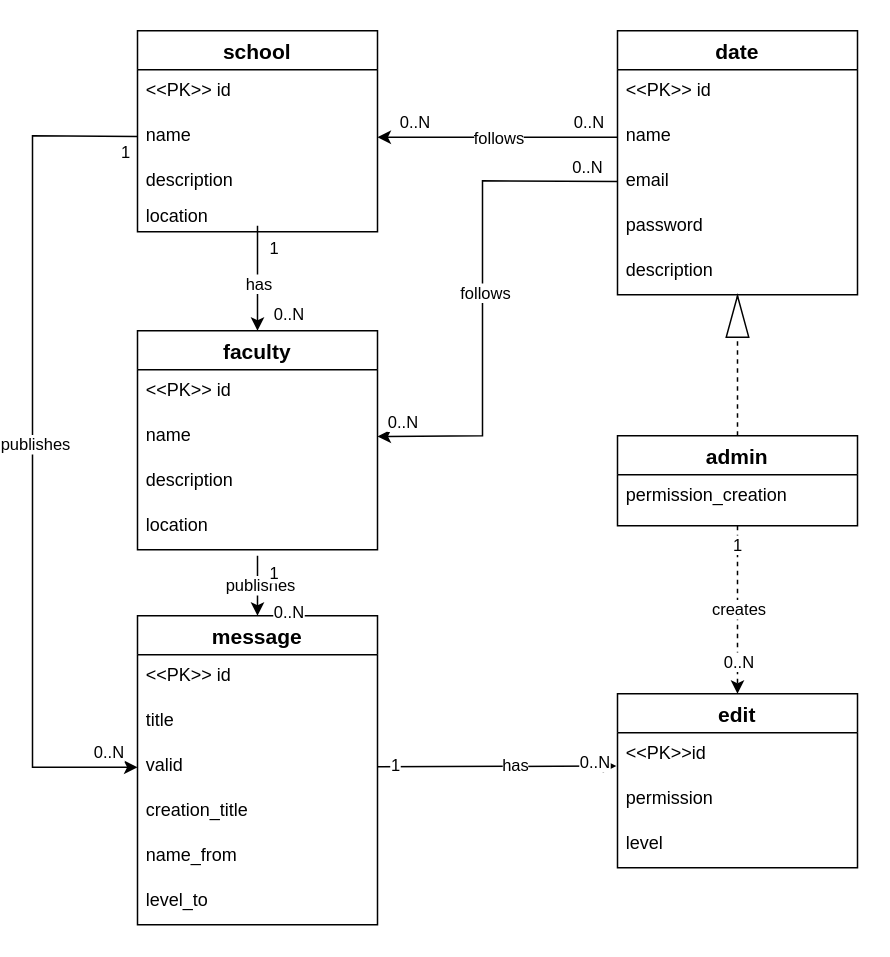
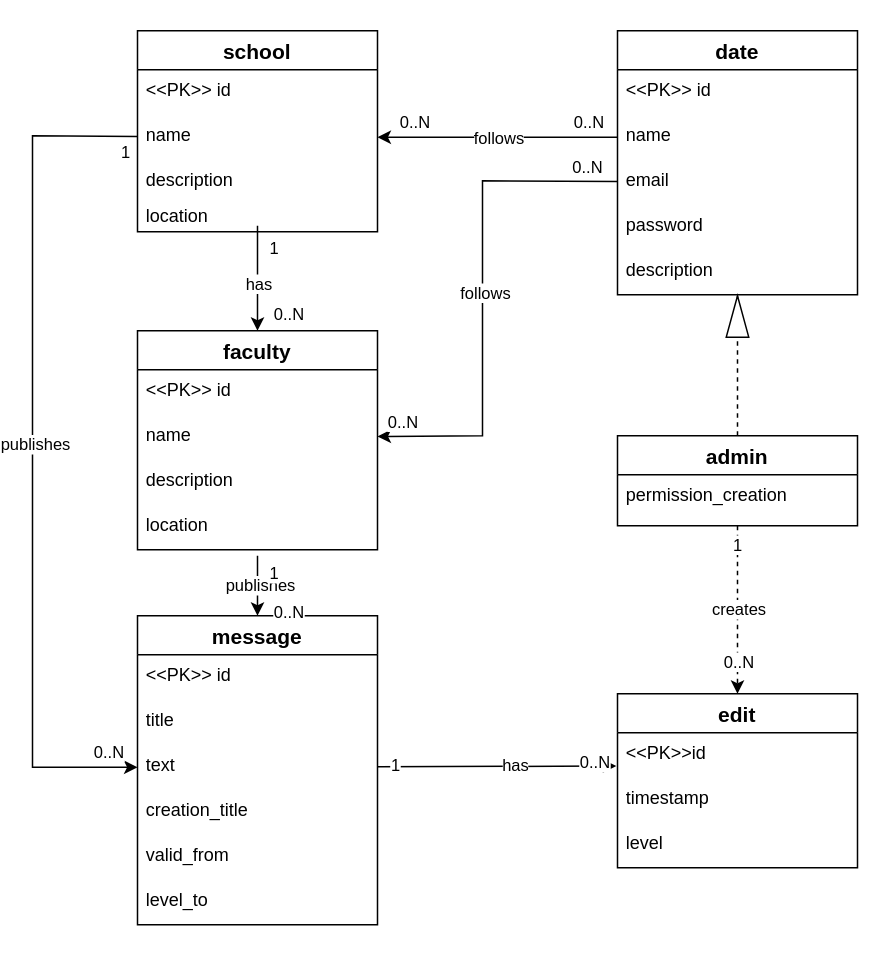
node "valid": label "valid" -> "text"
node "permission": label "permission" -> "timestamp"
node "name_from": label "name_from" -> "valid_from"
